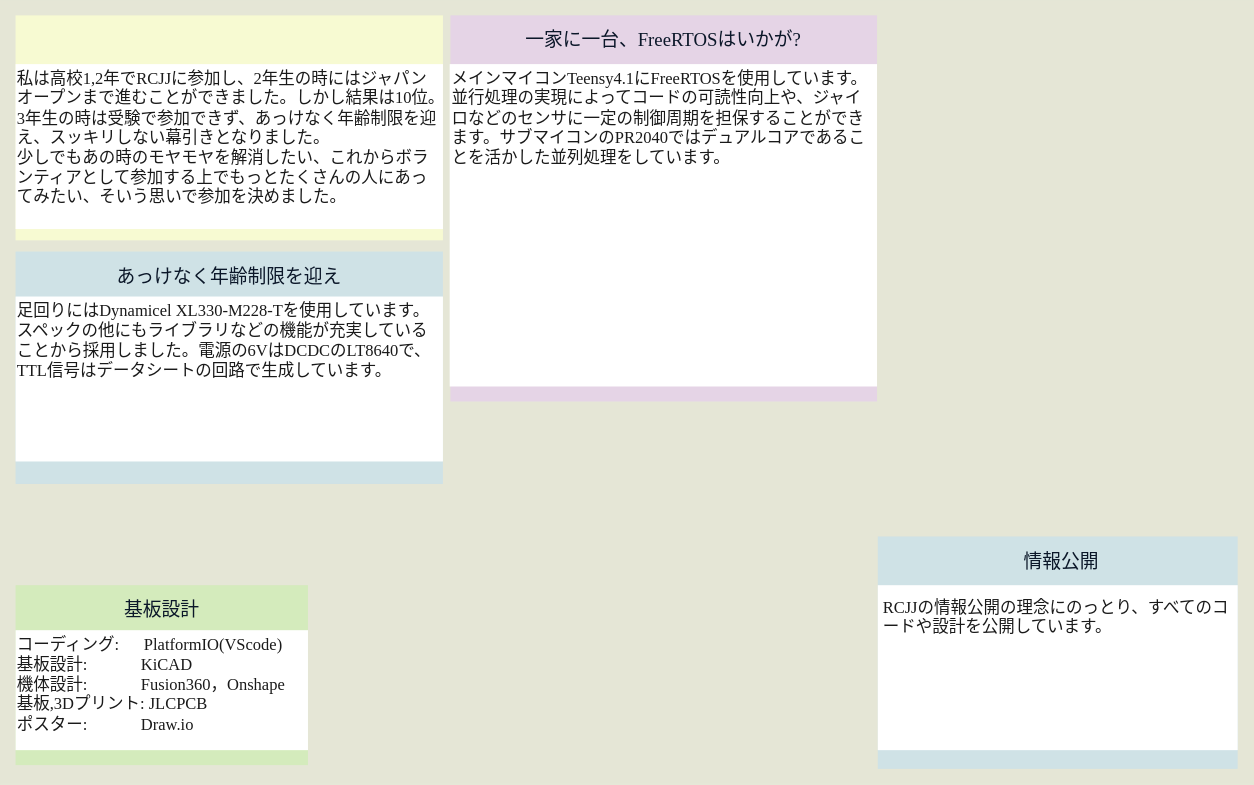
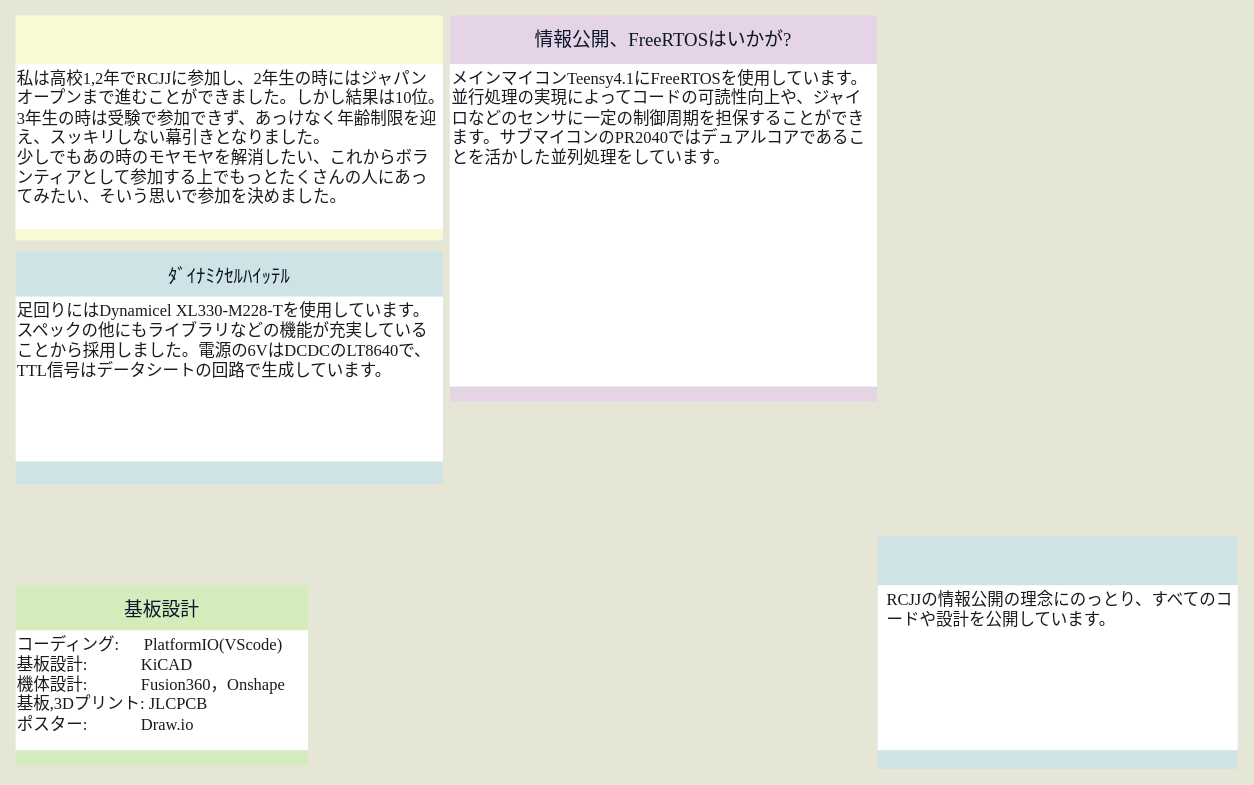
node "一家に一台、FreeRTOSはいかが?": label "一家に一台、FreeRTOSはいかが?" -> "情報公開、FreeRTOSはいかが?"
node "あっけなく年齢制限を迎え": label "あっけなく年齢制限を迎え" -> "ﾀﾞｲﾅﾐｸｾﾙﾊｲｯﾃﾙ"
node "情報公開": removed
node "RCJJの情報公開の理念にのっとり、すべてのコードや設計を公開しています。": moved (1058, 649) -> (1062, 642)
